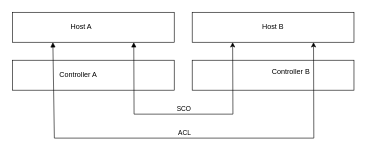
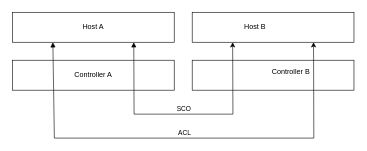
node "Host A": moved (81, 27) -> (93, 27)
node "Host B": moved (273, 27) -> (255, 27)
node "Controller A": moved (78, 75) -> (93, 75)
